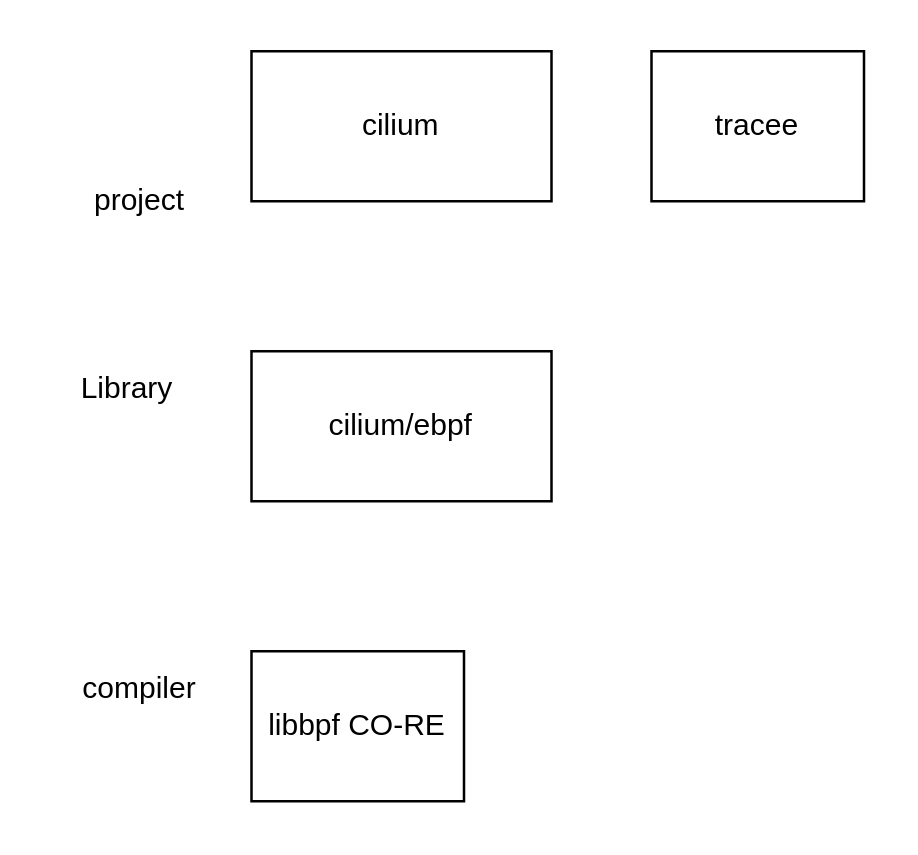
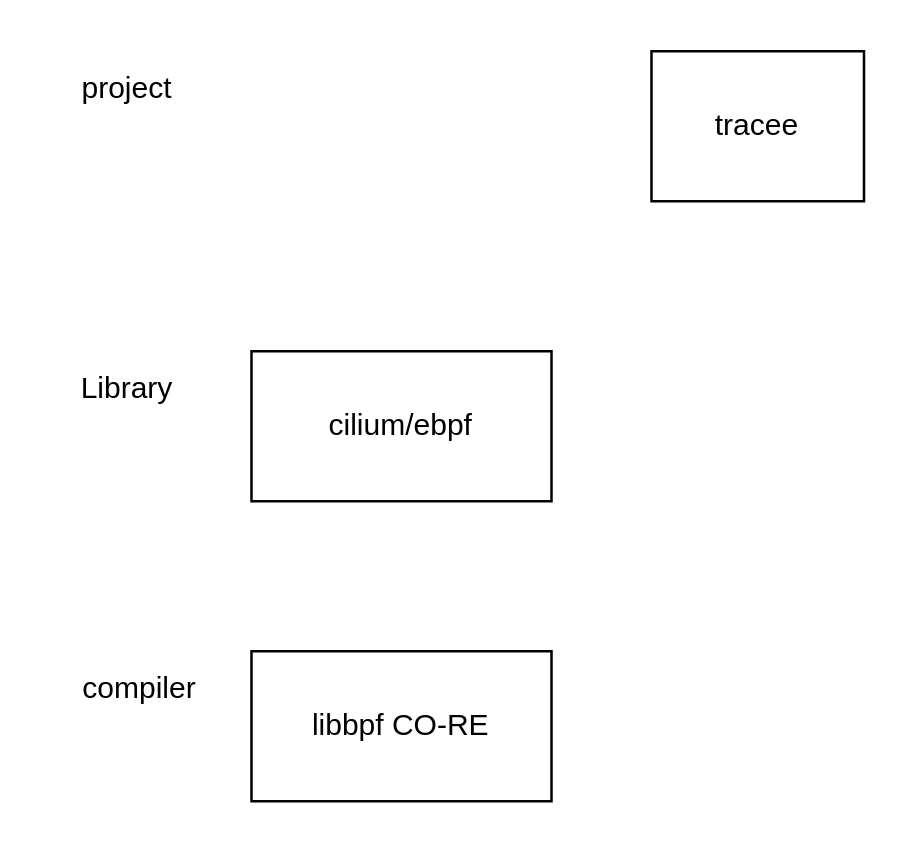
node "cilium": removed
node "project": moved (139, 201) -> (126, 89)
node "libbpf CO-RE": size 213x150 -> 300x150
